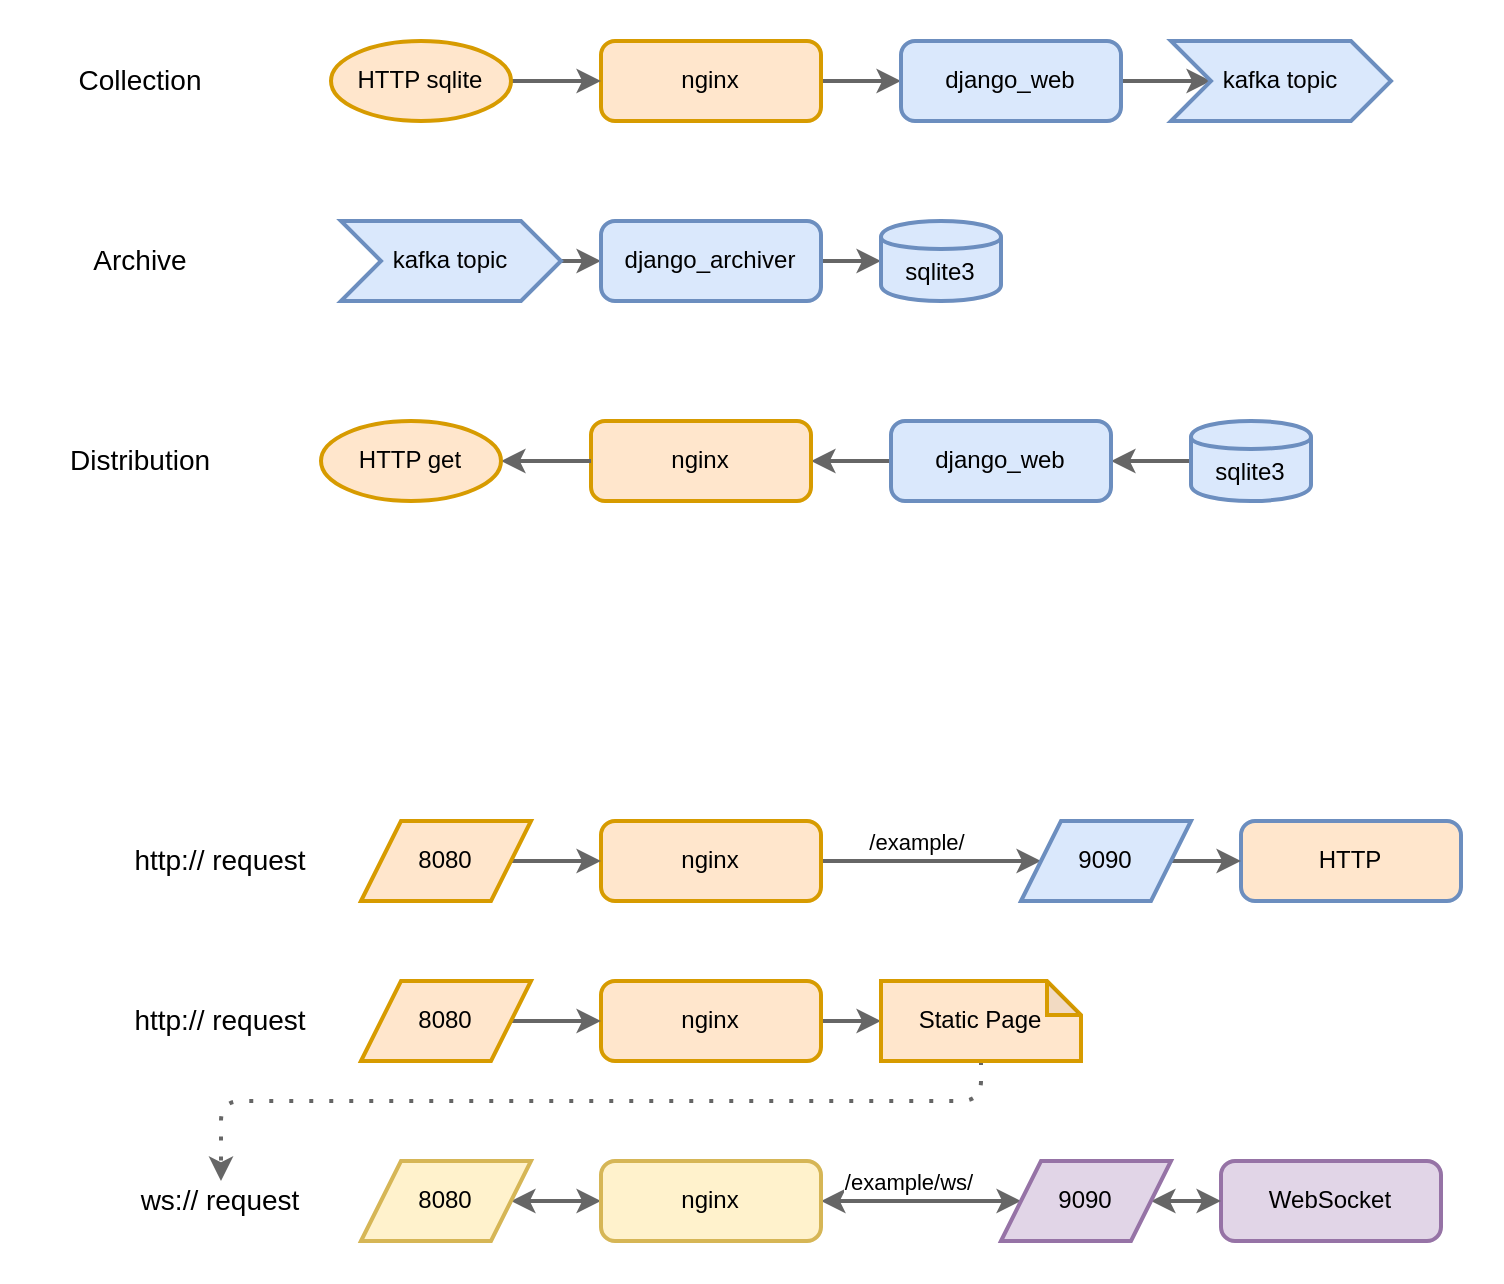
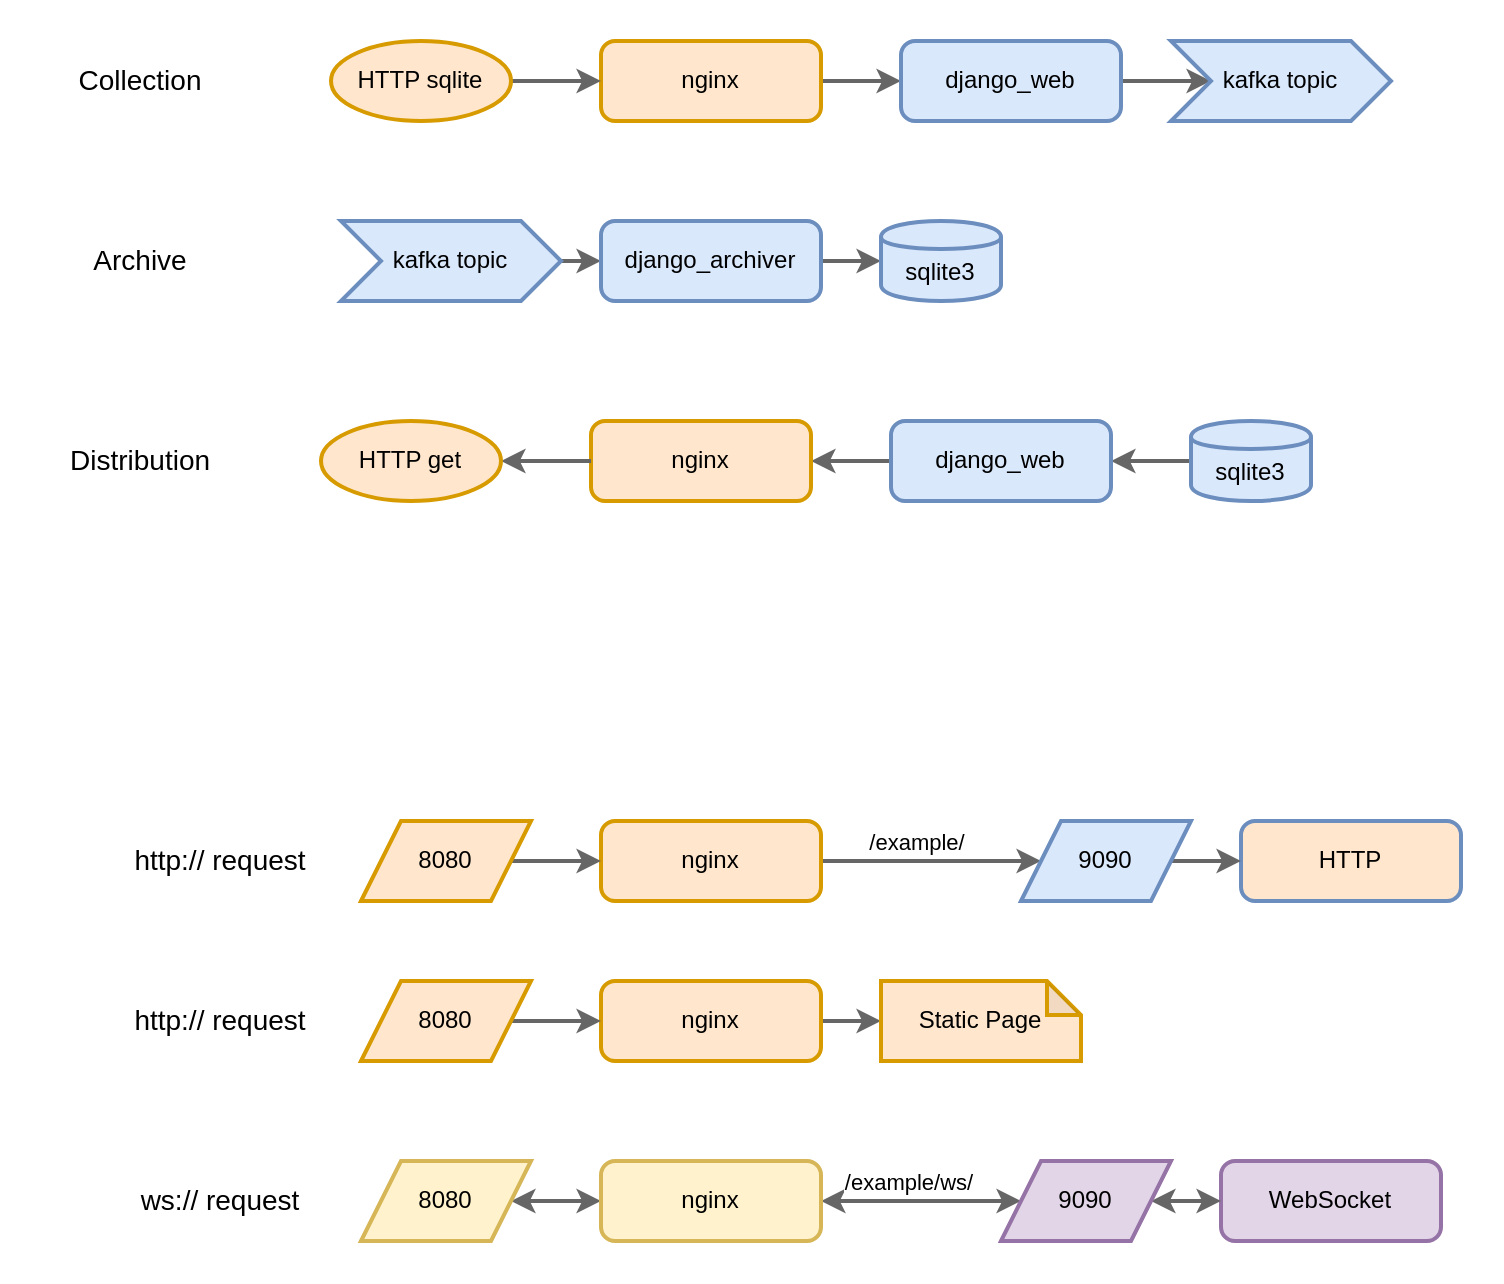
edge "Static Page" -> "ws:// request": removed
